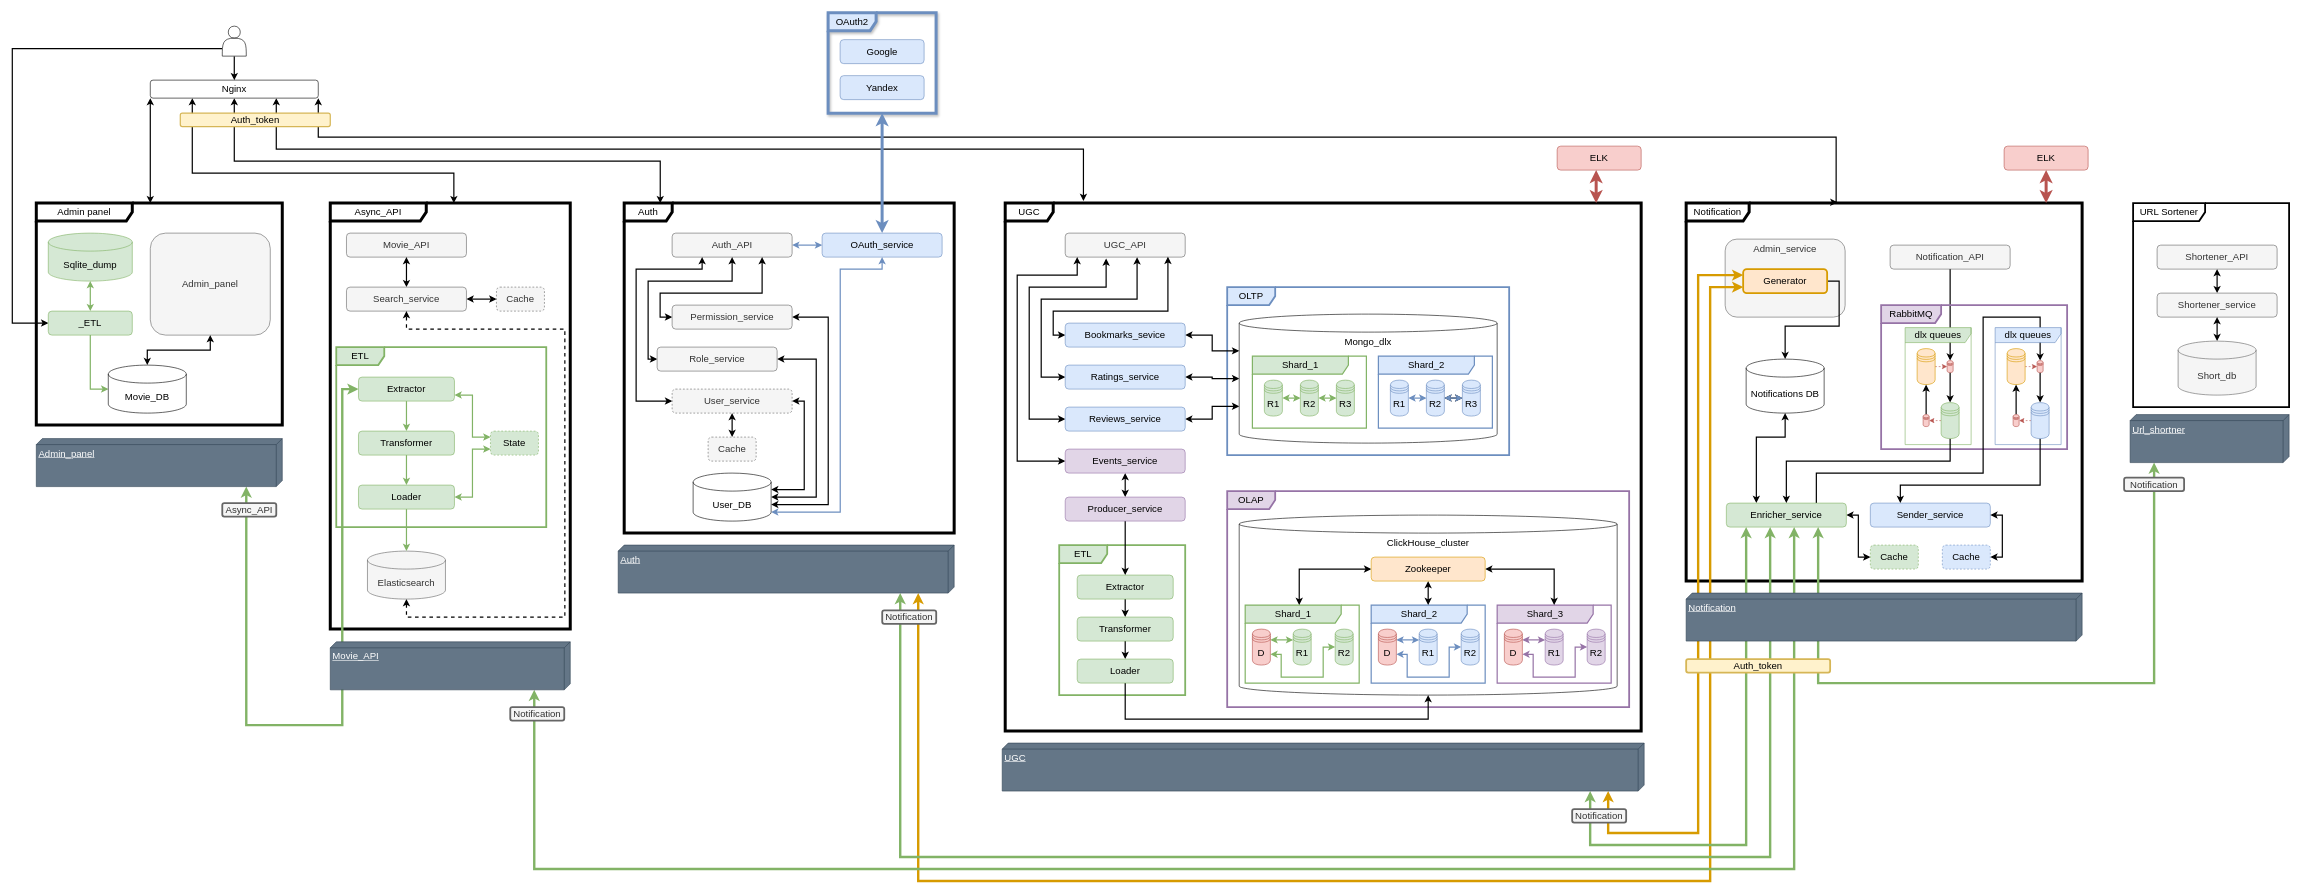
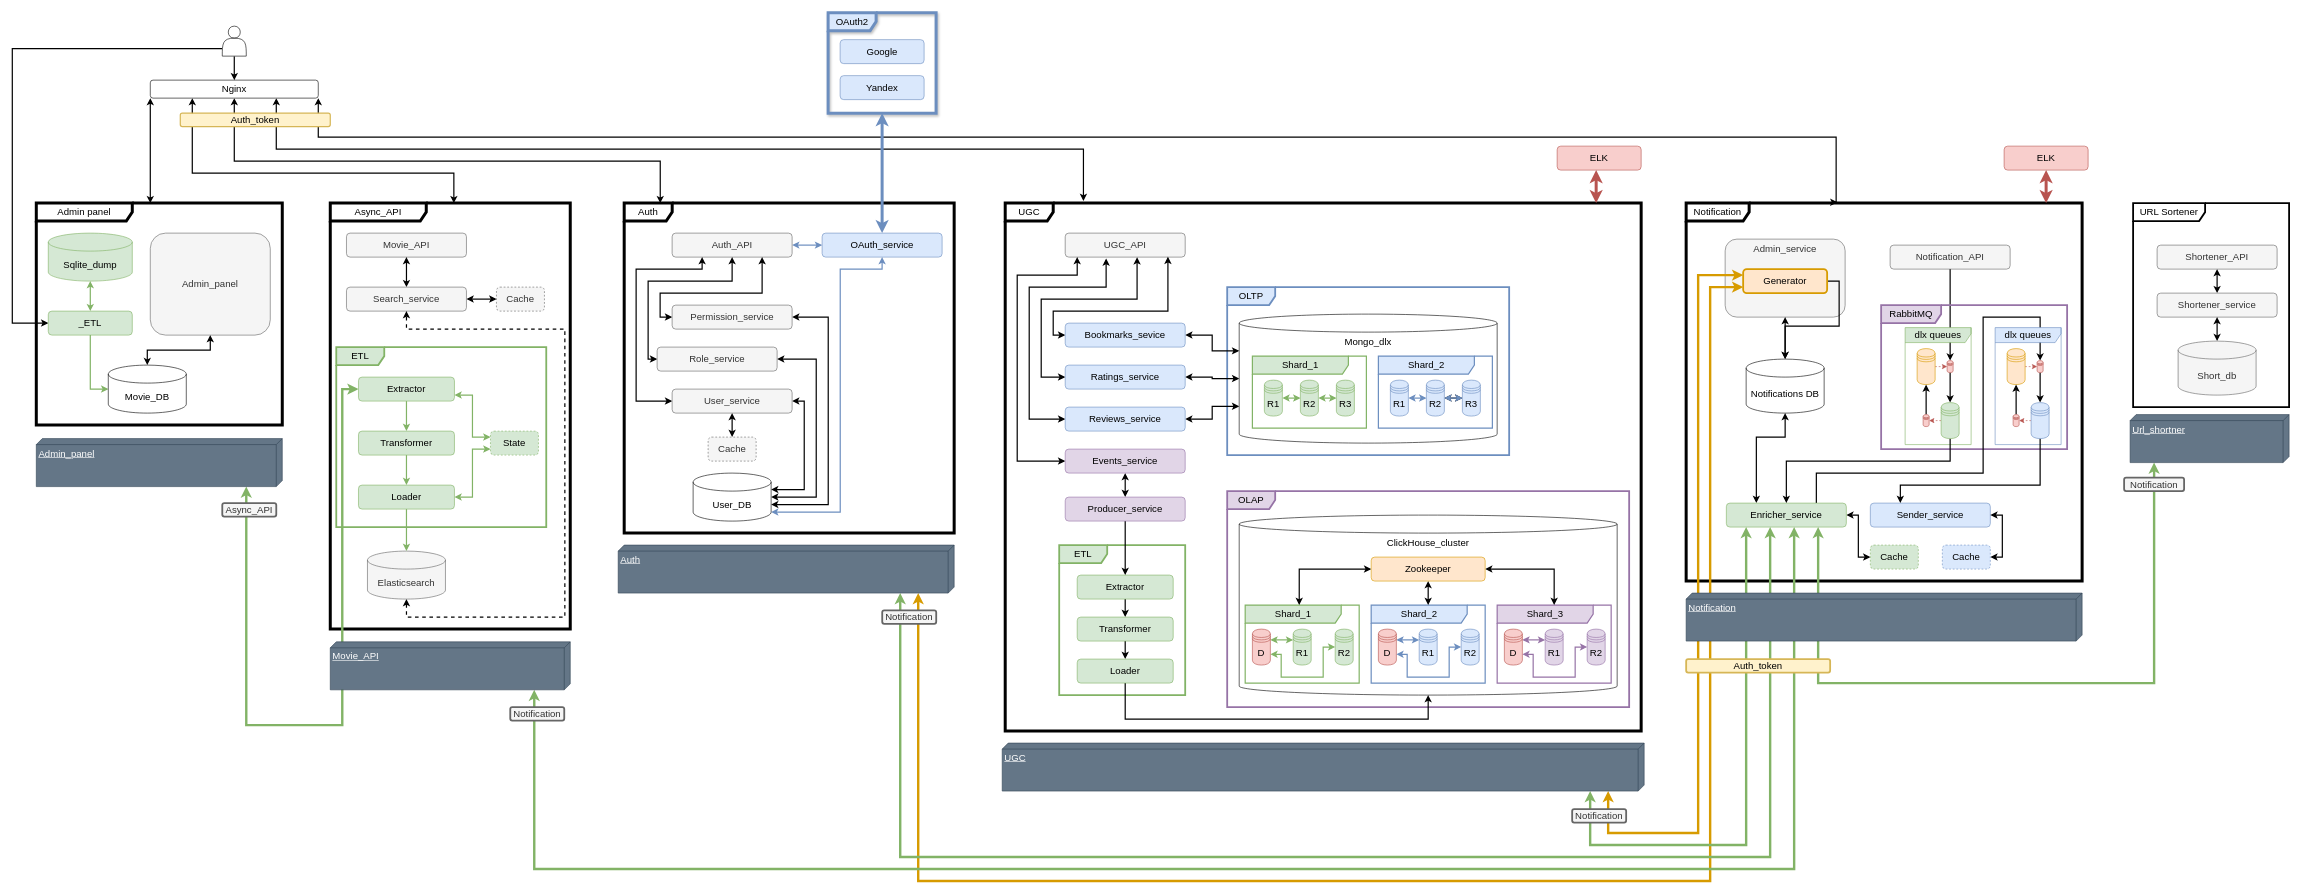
edge "Admin_service" -- "Notifications DB": added
node "User_service": style dashed -> solid
